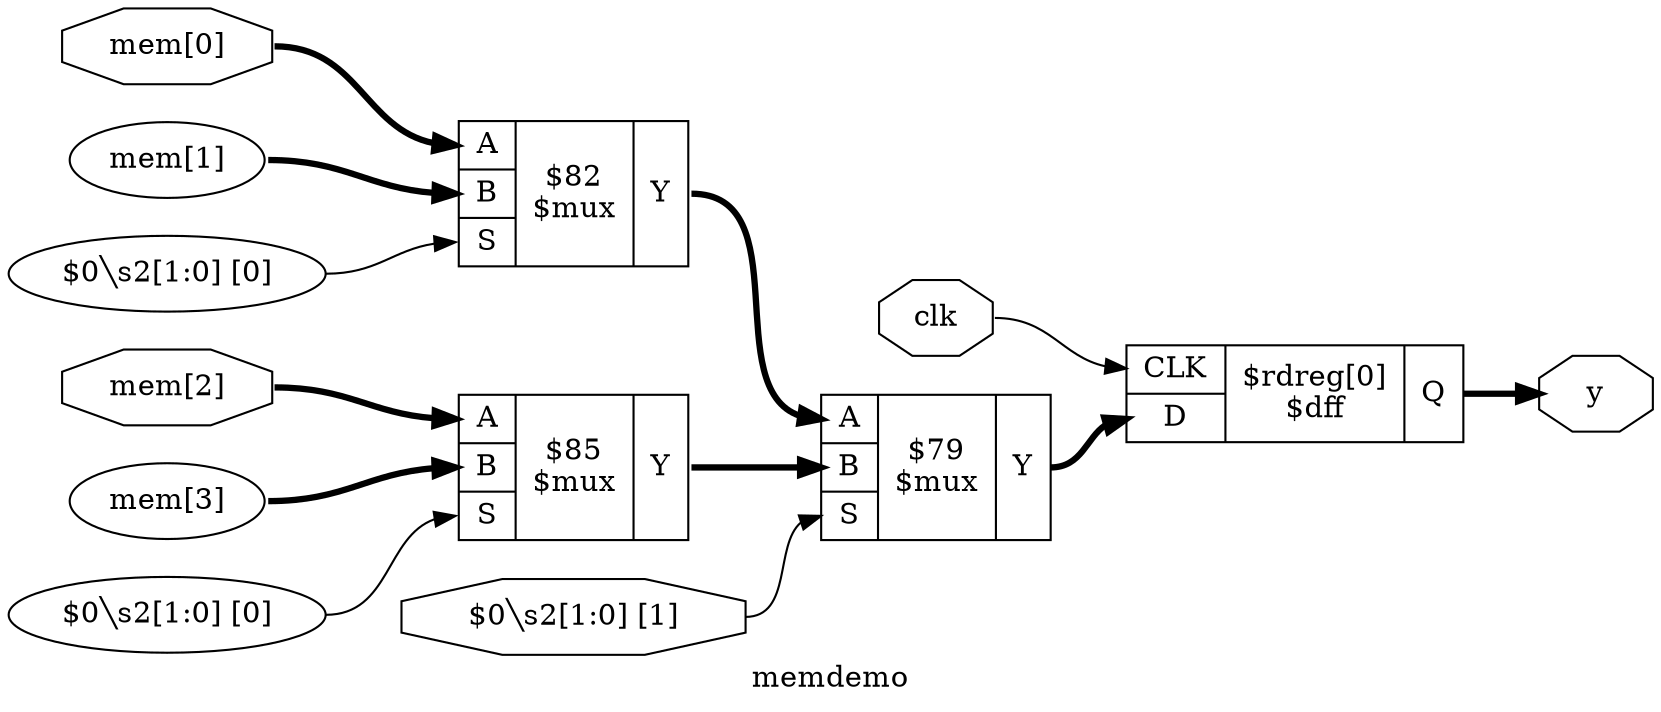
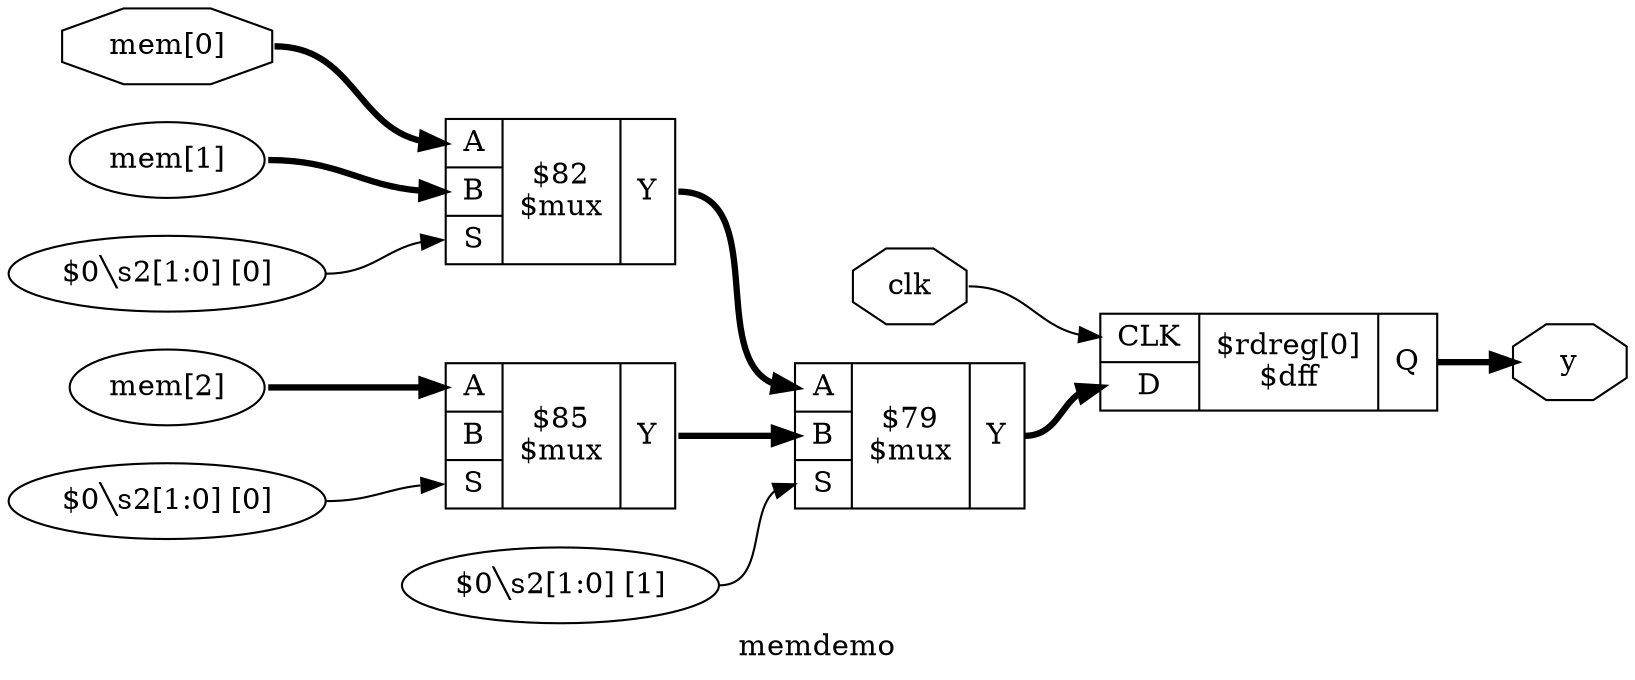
node "mem[2]": shape octagon -> ellipse
node "mem[3]": removed
node "$0╲s2[1:0] [1]": shape octagon -> ellipse
